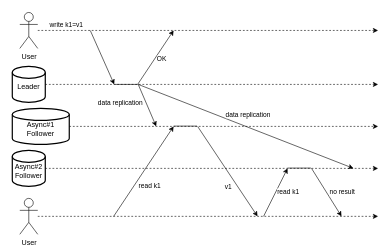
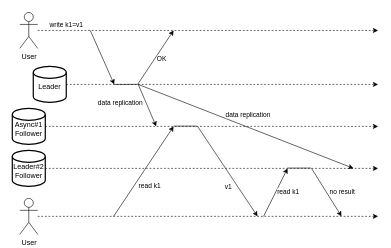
node "Leader": moved (29, 84) -> (50, 84)
node "Async#1 Follower": size 57x36 -> 33x36
node "Async#2 Follower": label "Async#2 Follower" -> "Leader#2 Follower"
